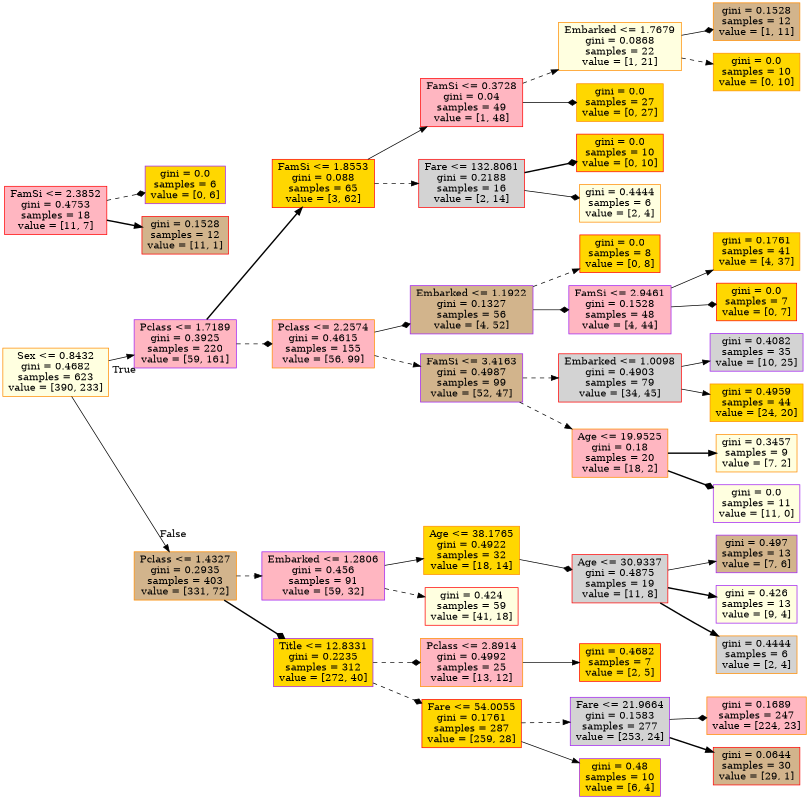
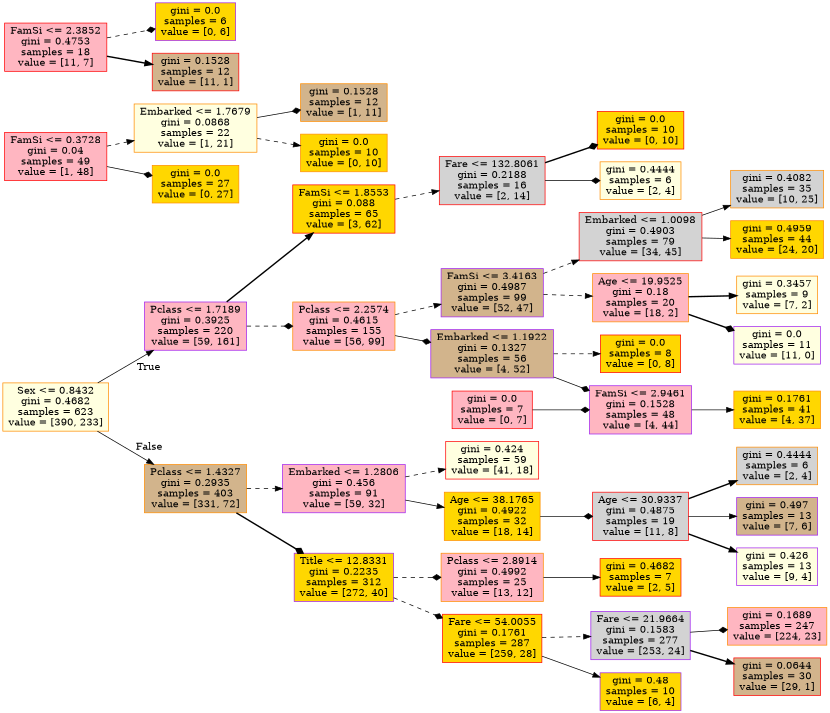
edge "FamSi <= 1.8553 gini = 0.088 samples = 65 value = [3, 62]" -> "FamSi <= 0.3728 gini = 0.04 samples = 49 value = [1, 48]": removed
node "gini = 0.0 samples = 7 value = [0, 7]": fillcolor gold -> lightpink
edge "FamSi <= 2.9461 gini = 0.1528 samples = 48 value = [4, 44]" -> "gini = 0.0 samples = 7 value = [0, 7]": reversed
node "gini = 0.4082 samples = 35 value = [10, 25]": color purple -> darkorange
